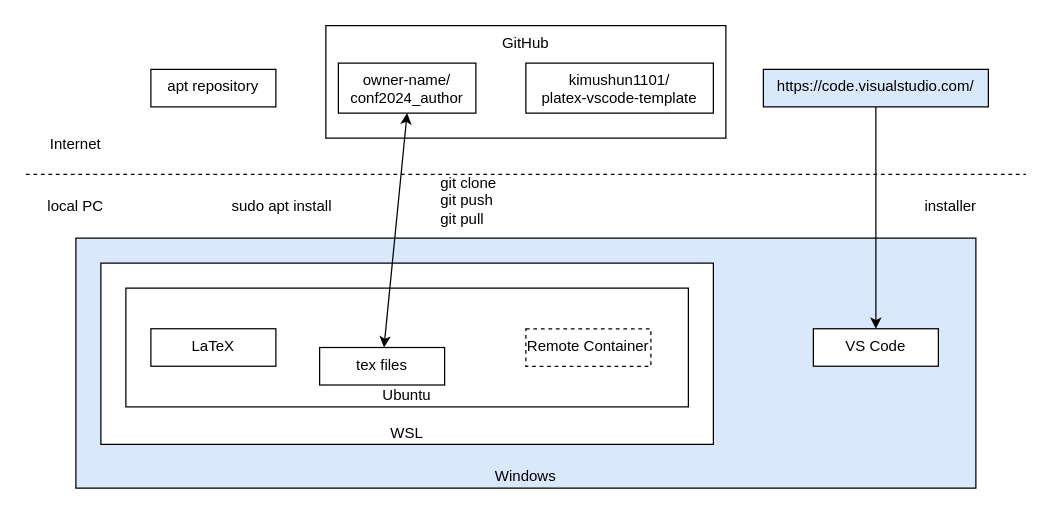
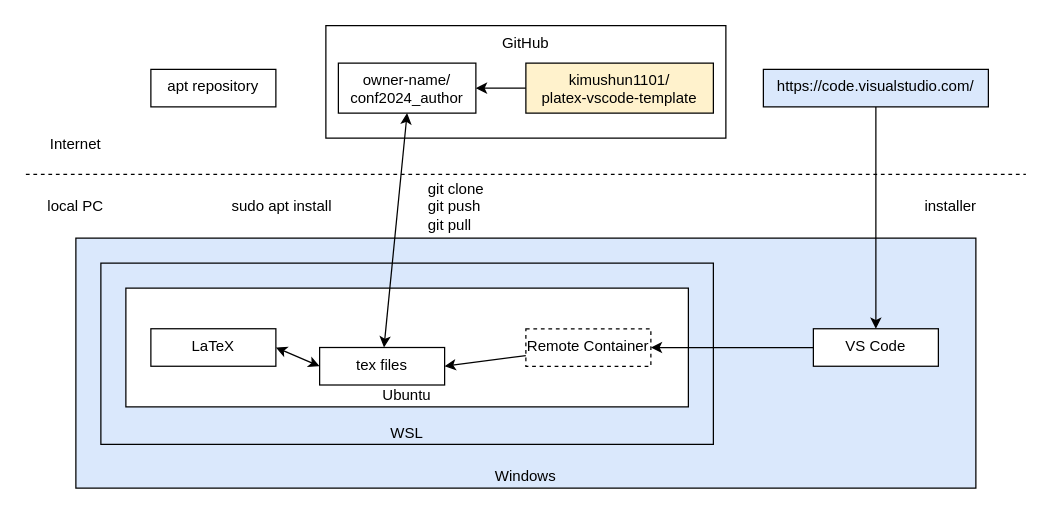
edge "kimushun1101/ platex-vscode-template" -> "owner-name/ conf2024_author": added
node "kimushun1101/ platex-vscode-template": fillcolor #ffffff -> #fff2cc
node "git clone git push git pull": moved (476, 201) -> (463, 207)
edge "VS Code" -> "Remote Container": added
edge "LaTeX" -- "tex files": added
edge "Remote Container" -> "tex files": added
node "WSL": fillcolor #ffffff -> #dae8fc
